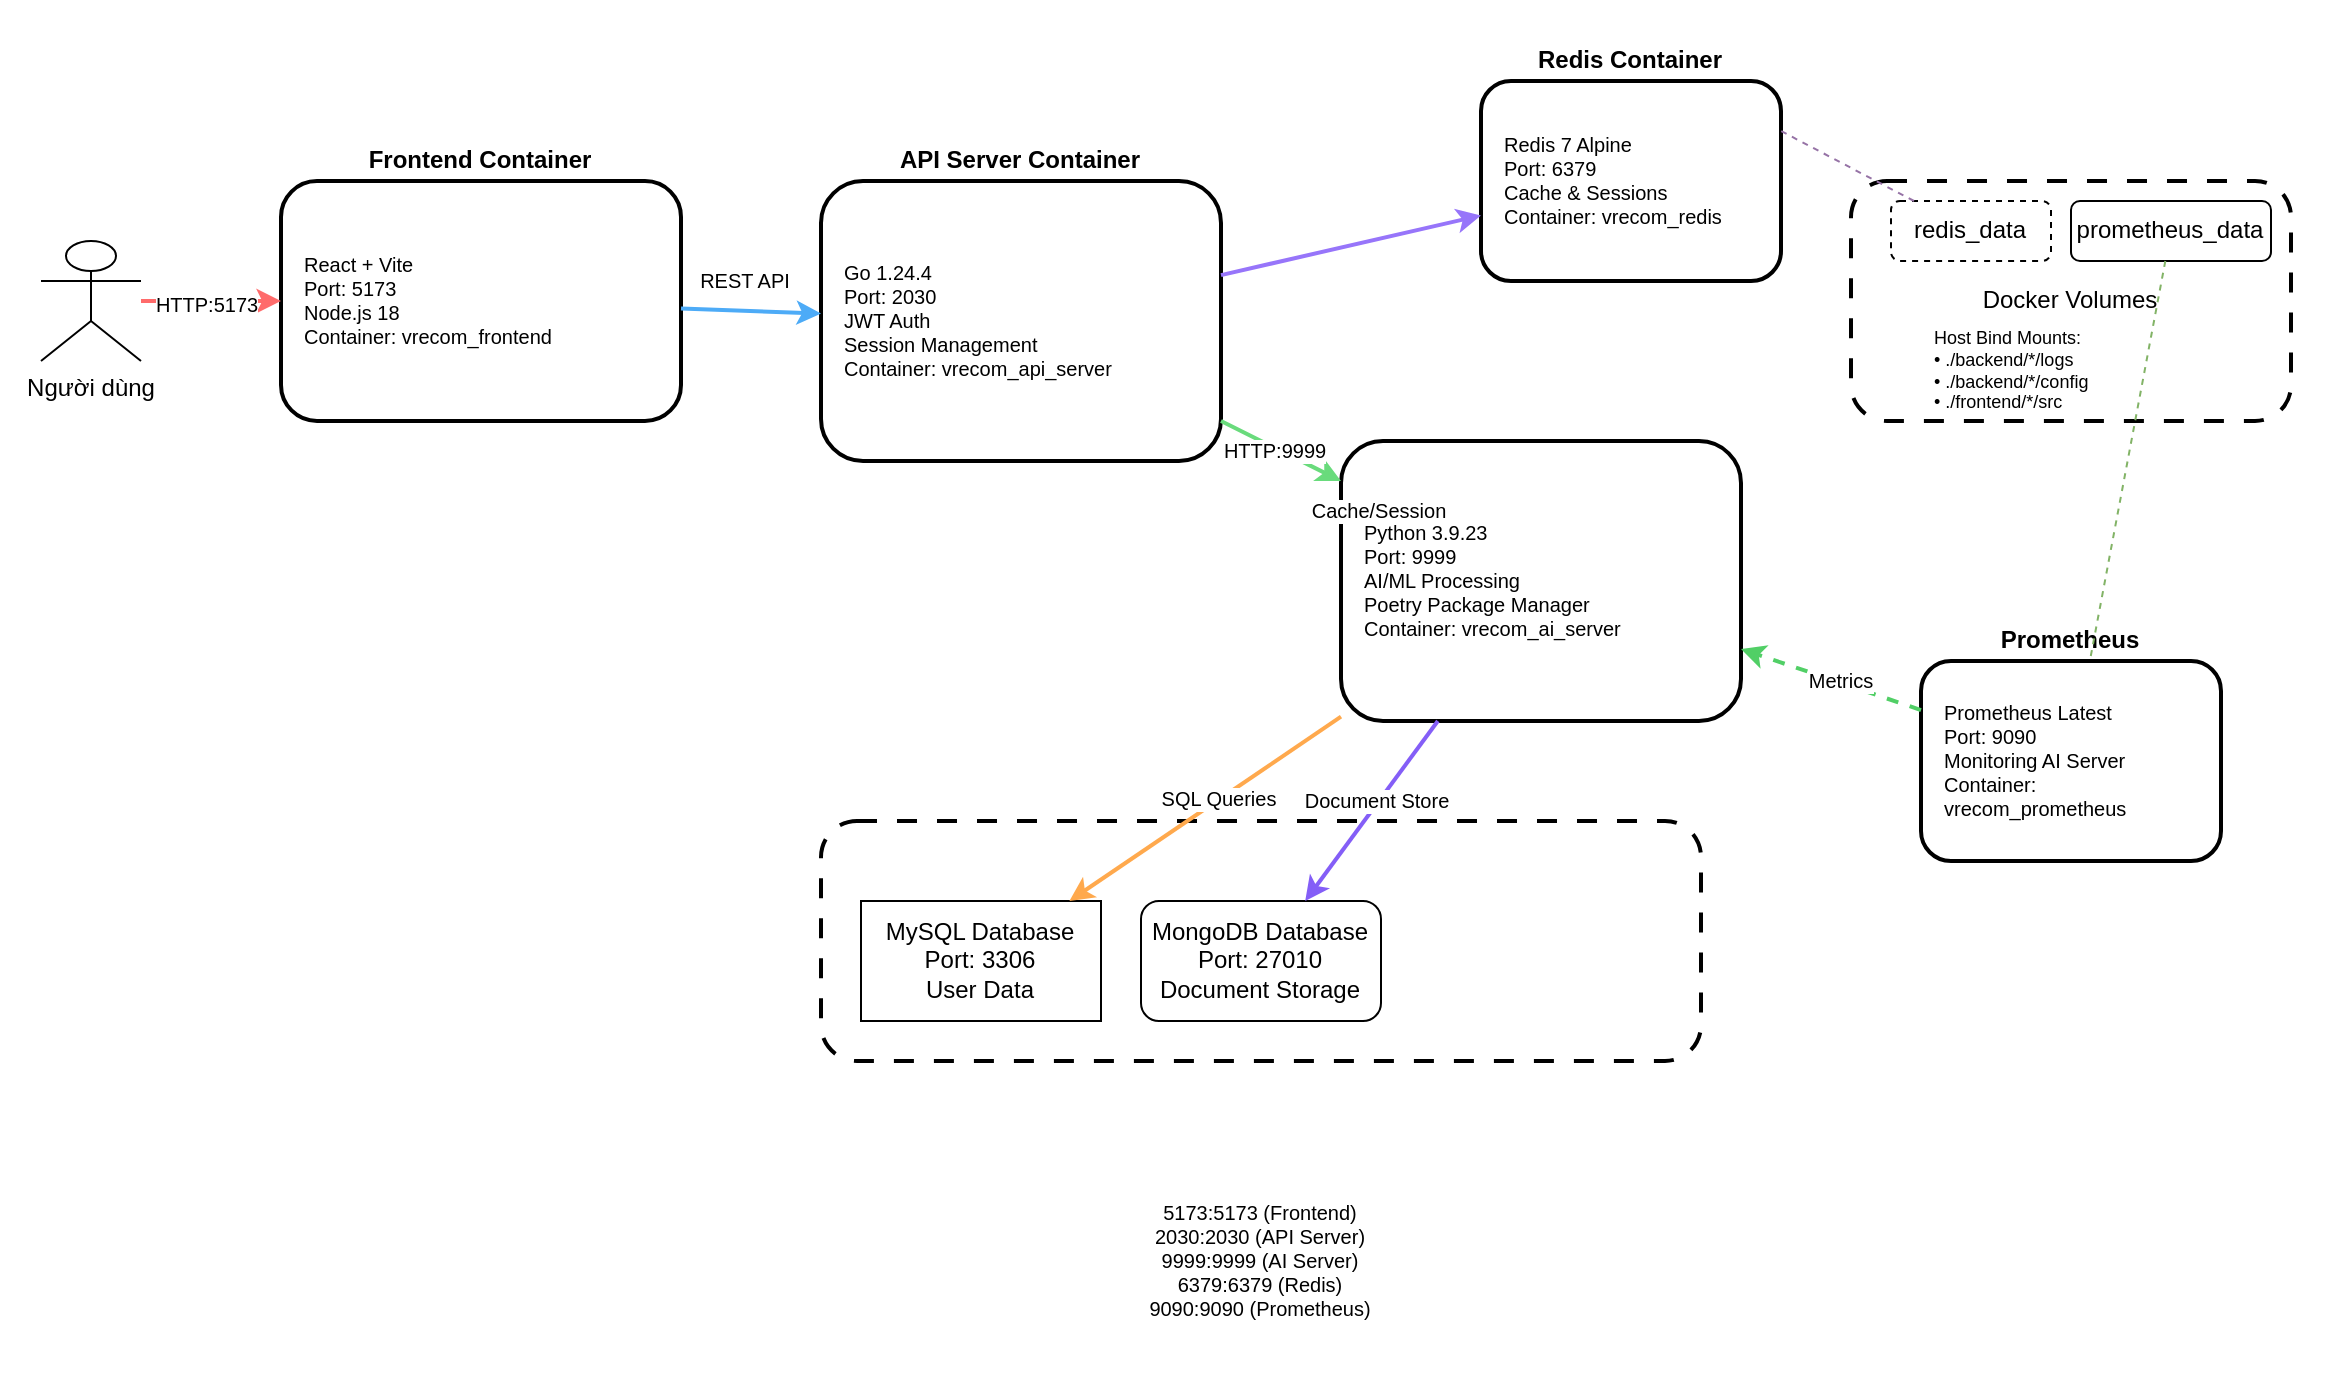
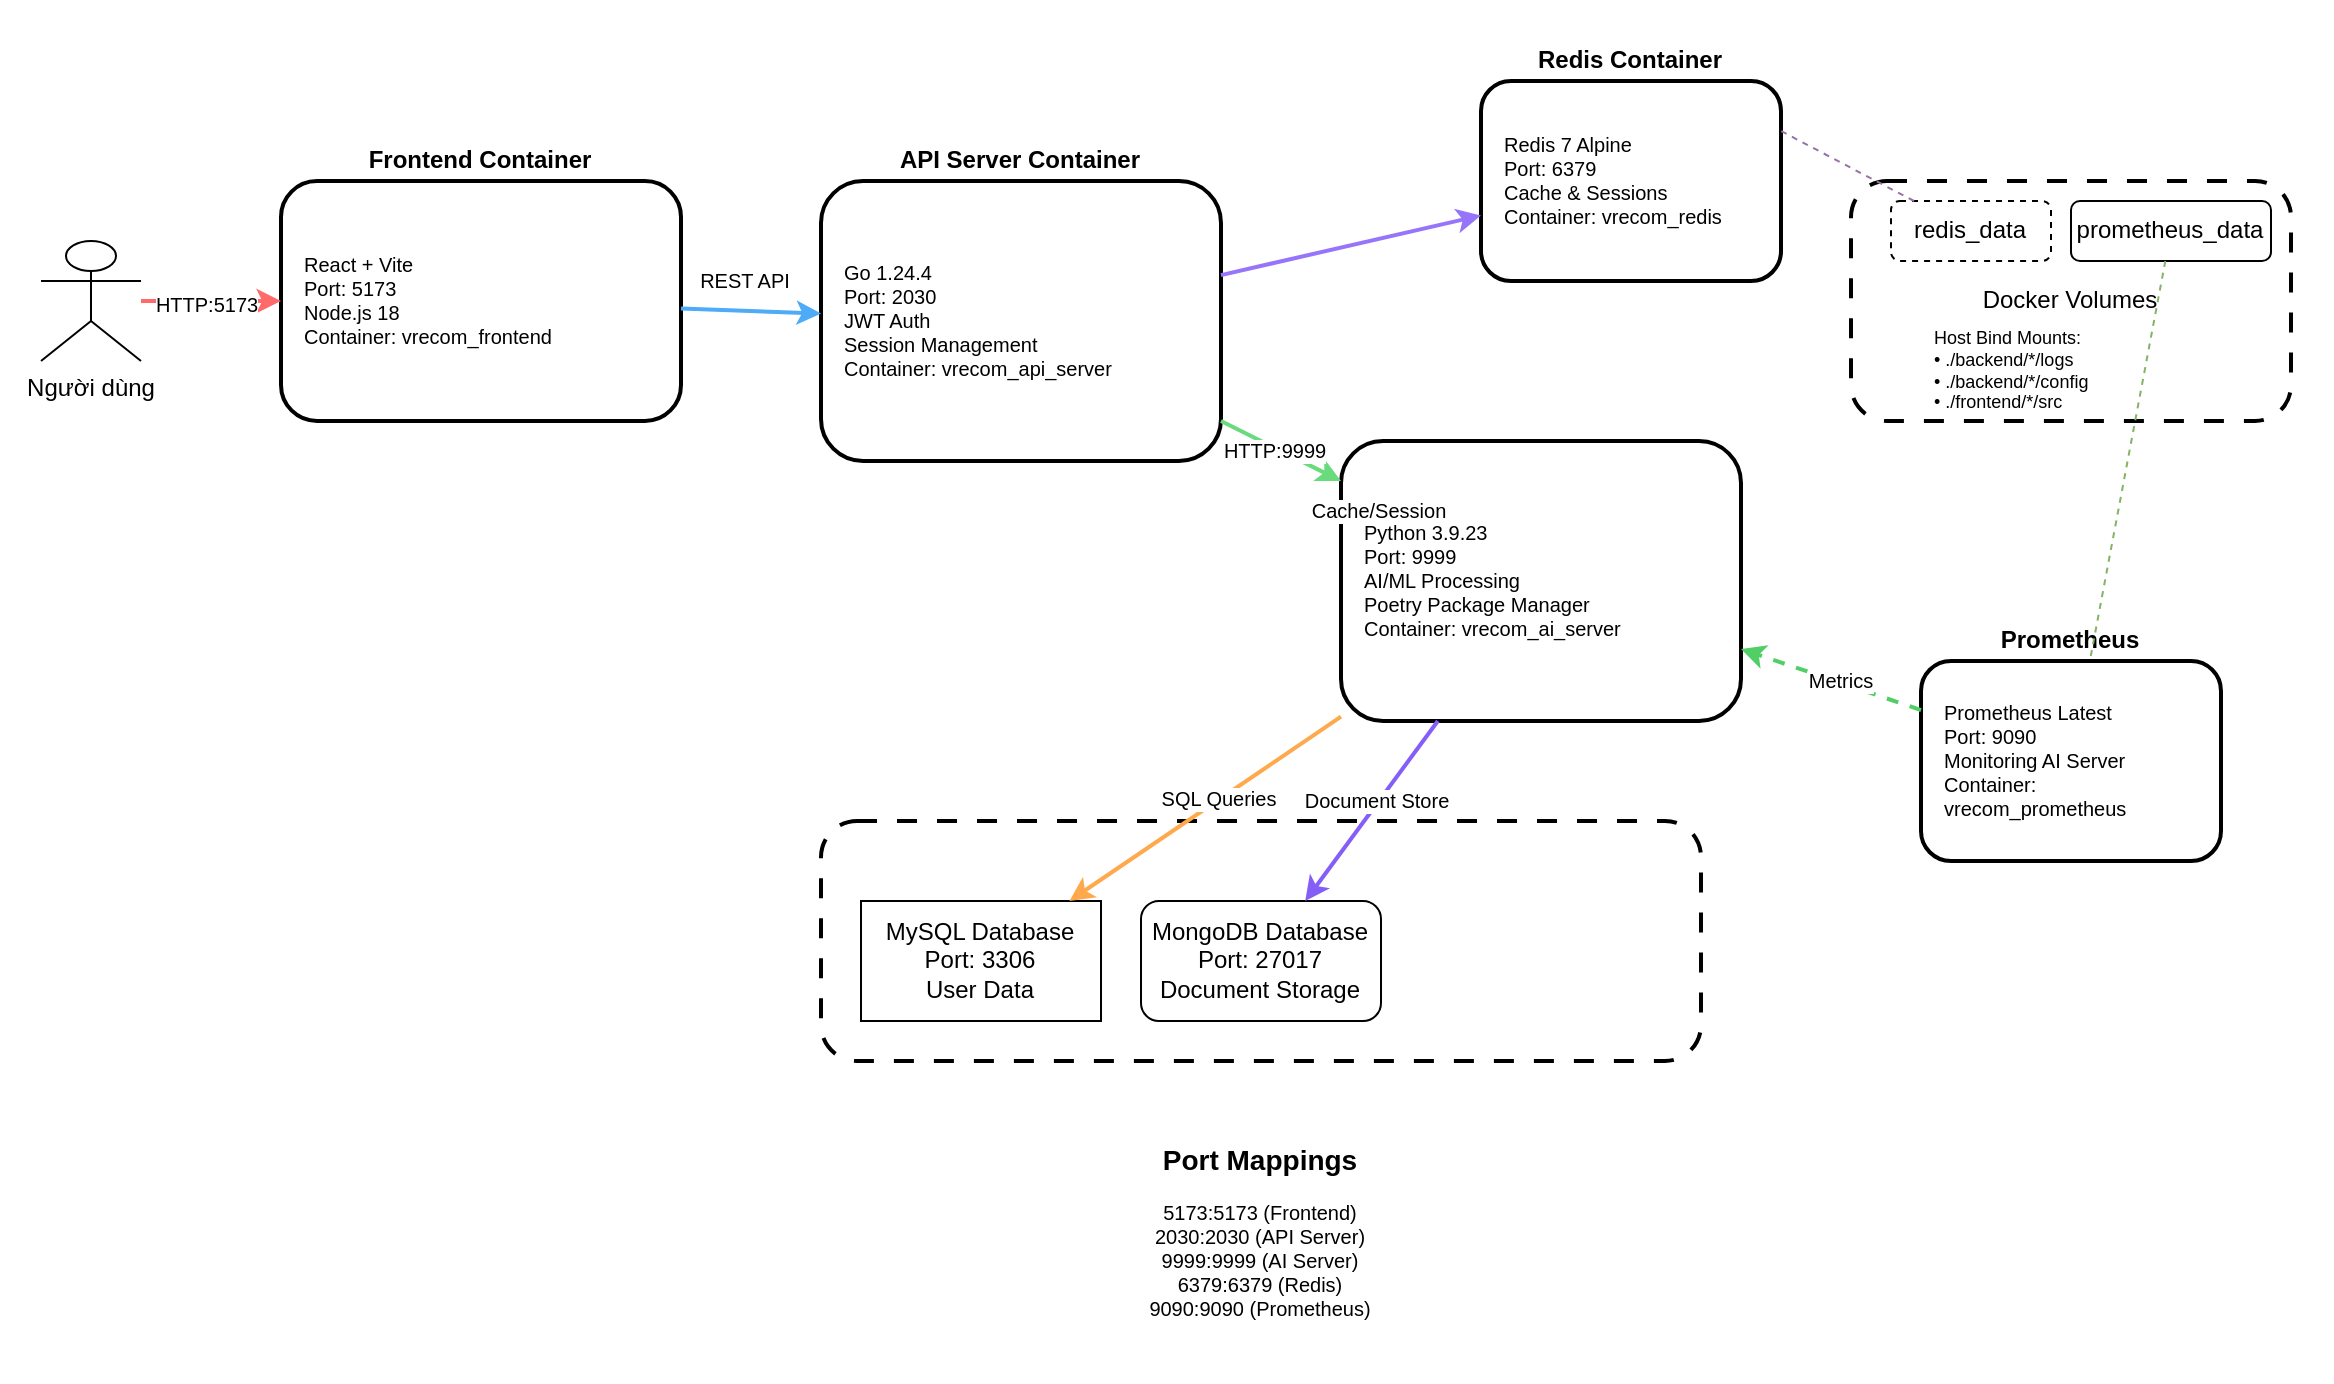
node "MongoDB Database Port: 27010 Document Storage": label "MongoDB Database Port: 27010 Document Storage" -> "MongoDB Database Port: 27017 Document Storage"
node "Port Mappings": added
